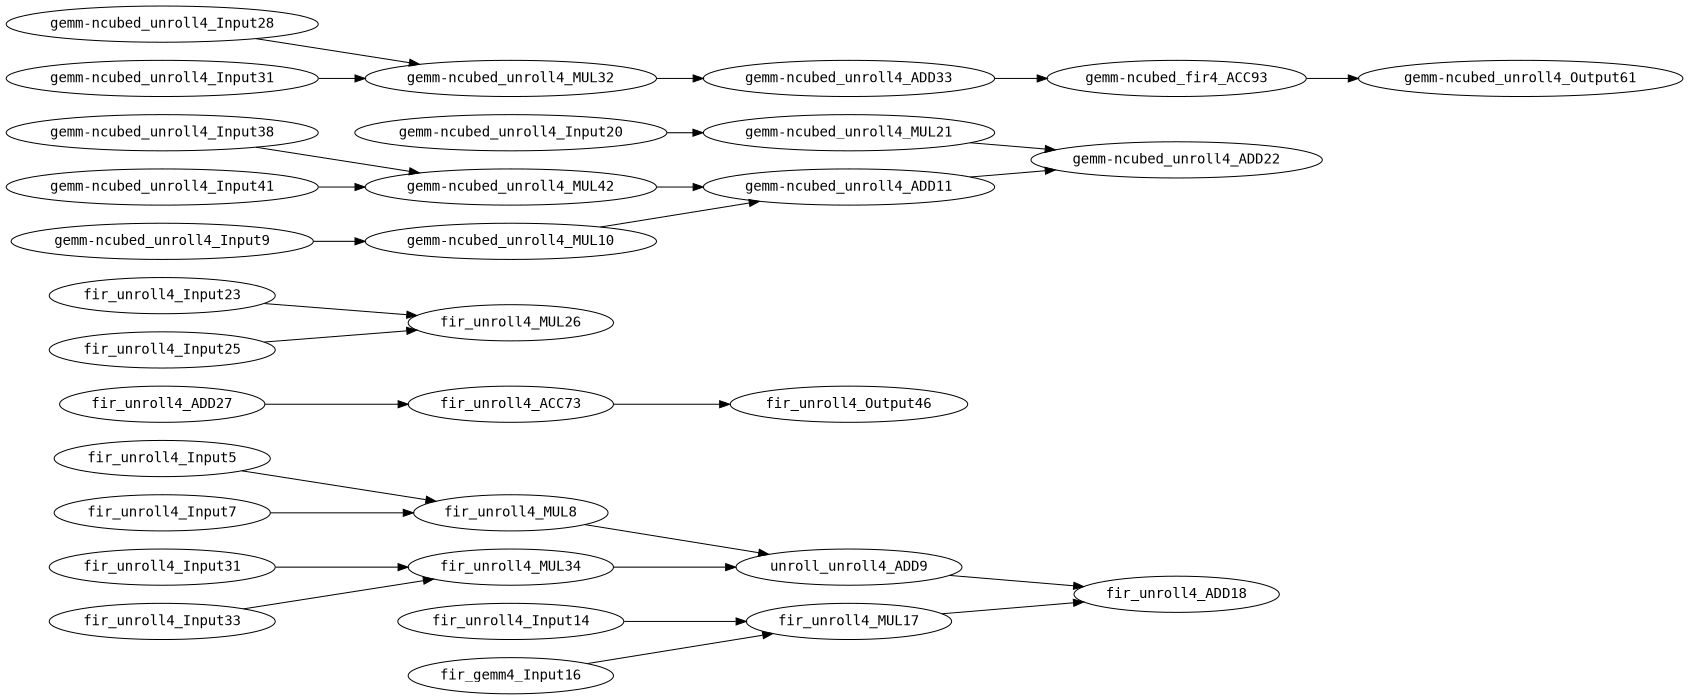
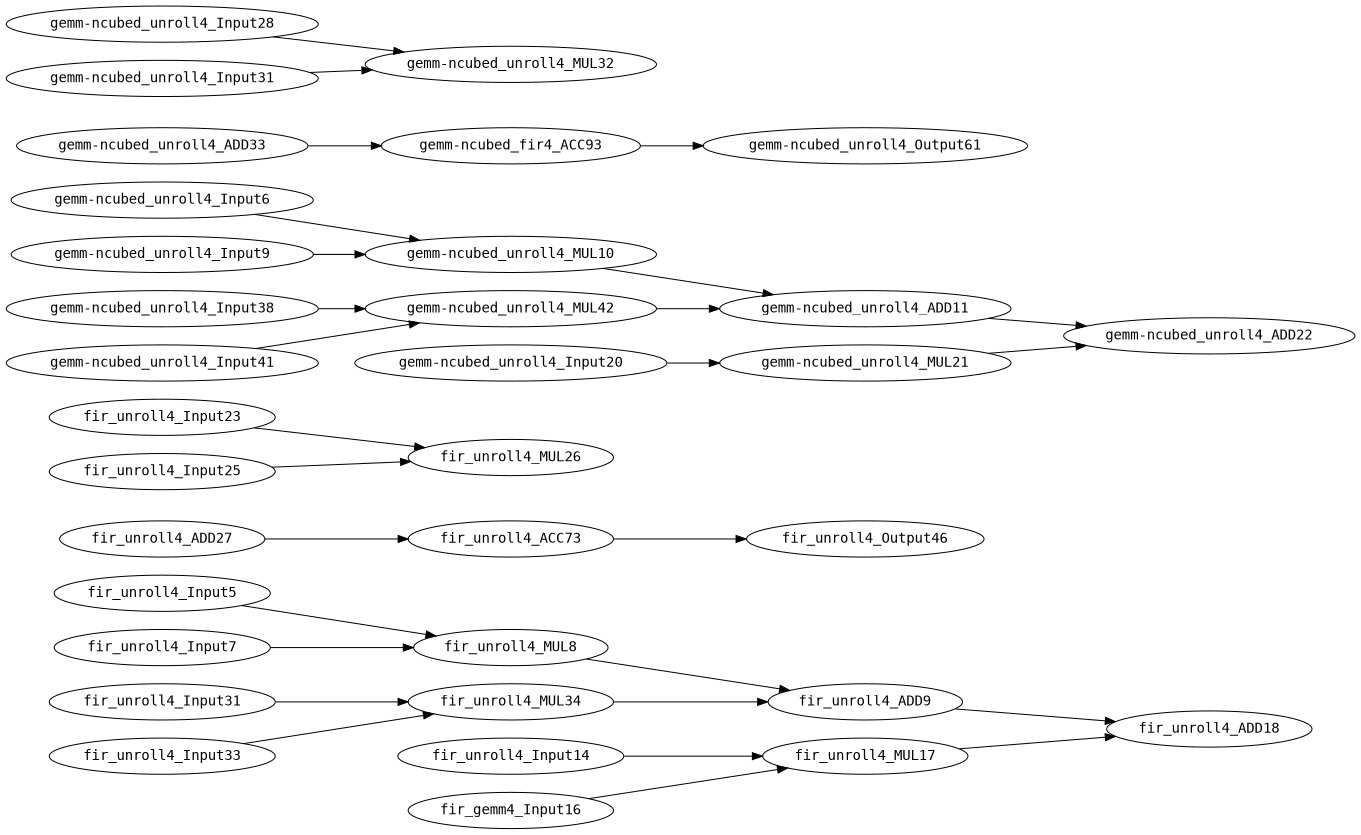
edge "gemm-ncubed_unroll4_MUL32" -> "gemm-ncubed_unroll4_ADD33": removed
node "gemm-ncubed_unroll4_Input6": added
node "unroll_unroll4_ADD9": label "unroll_unroll4_ADD9" -> "fir_unroll4_ADD9"
